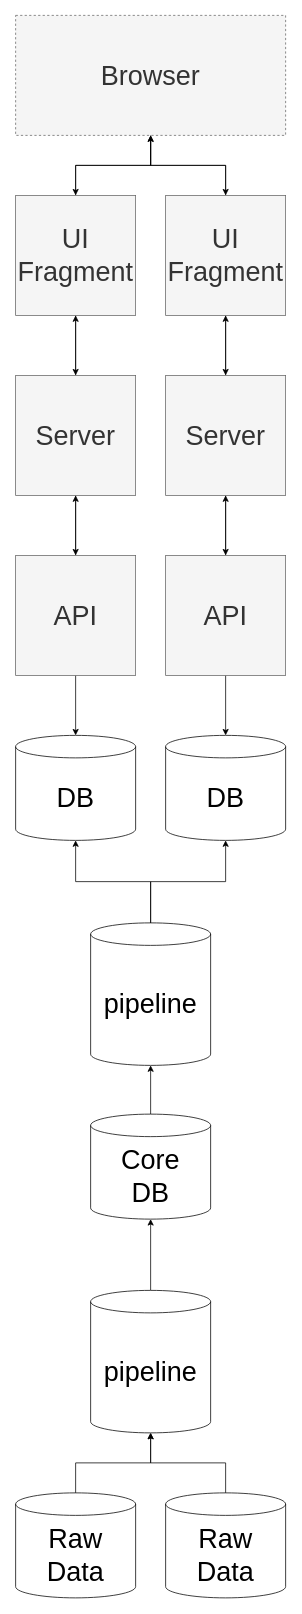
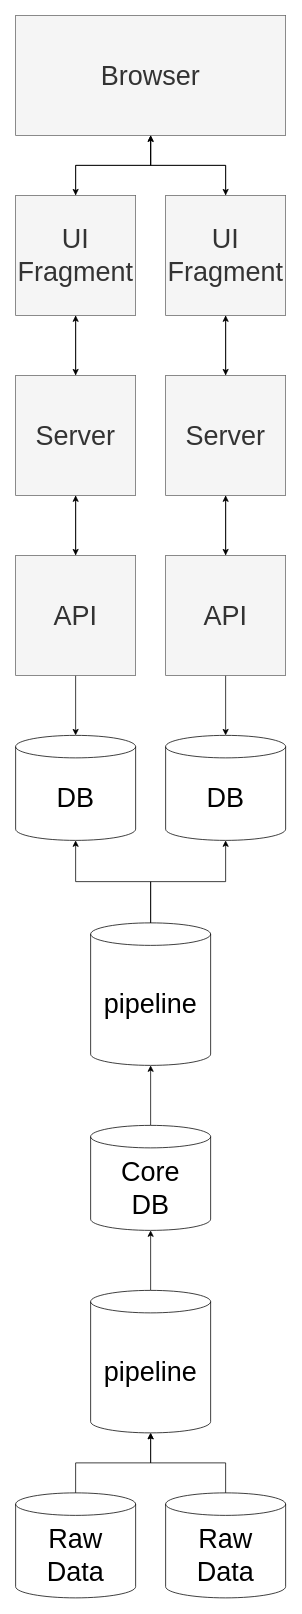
node "Browser": style dashed -> solid
node "Core DB": moved (150, 1167) -> (150, 1178)
